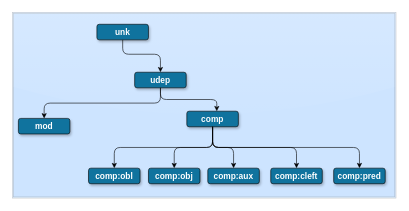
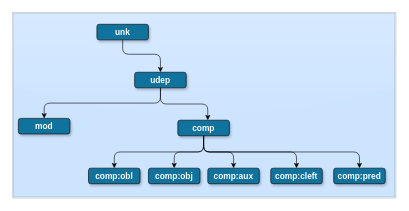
node "comp": moved (213, 119) -> (204, 128)
